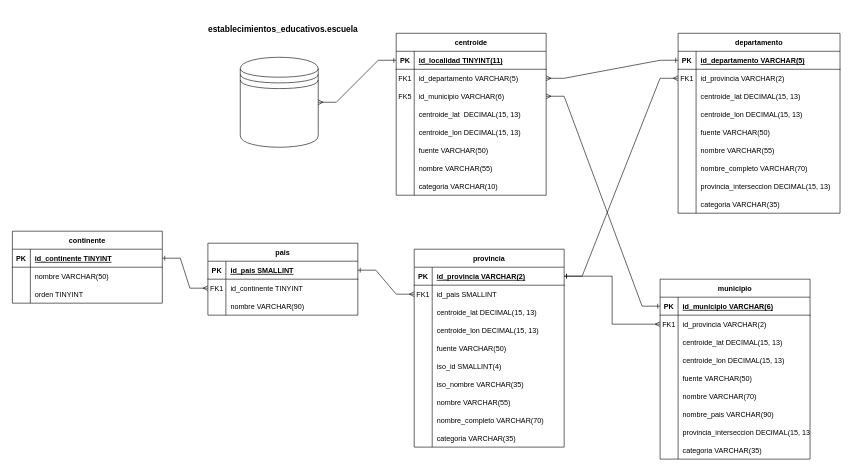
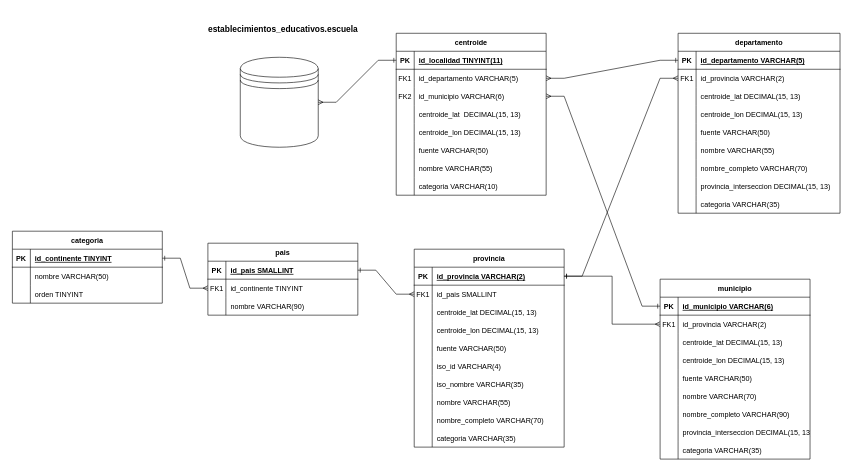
node "FK5": label "FK5" -> "FK2"
node "continente": label "continente" -> "categoria"
node "iso_id SMALLINT(4)": label "iso_id SMALLINT(4)" -> "iso_id VARCHAR(4)"
node "nombre_pais VARCHAR(90)": label "nombre_pais VARCHAR(90)" -> "nombre_completo VARCHAR(90)"
